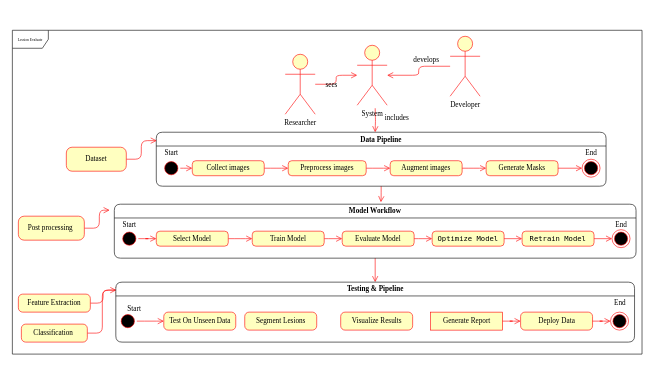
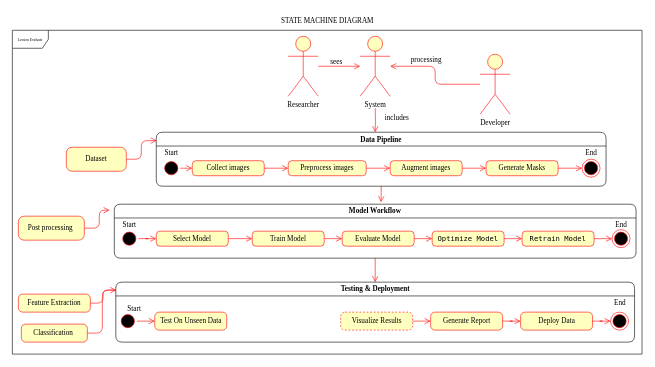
node "STATE MACHINE DIAGRAM": added
node "develops": label "develops" -> "processing"
node "Developer": moved (465, 66) -> (495, 84)
node "System": moved (372, 75) -> (375, 66)
node "Researcher": moved (300, 84) -> (303, 66)
node "Testing & Pipeline": label "Testing & Pipeline" -> "Testing & Deployment"
node "Test On Unseen Data": moved (200, 321) -> (191, 321)
node "Segment Lesions": removed
node "Visualize Results": style solid -> dashed
edge "Visualize Results" -> "Generate Report": added
node "Generate Report": shape rectangle -> rounded rectangle
